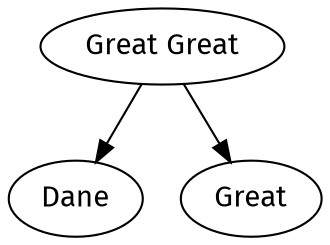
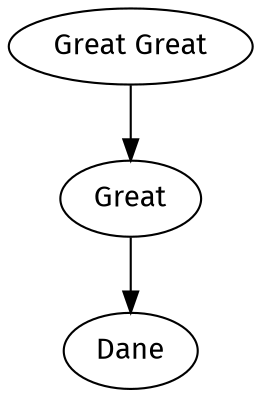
edge "Great Great" -> "Dane": now "Great" -> "Dane"
